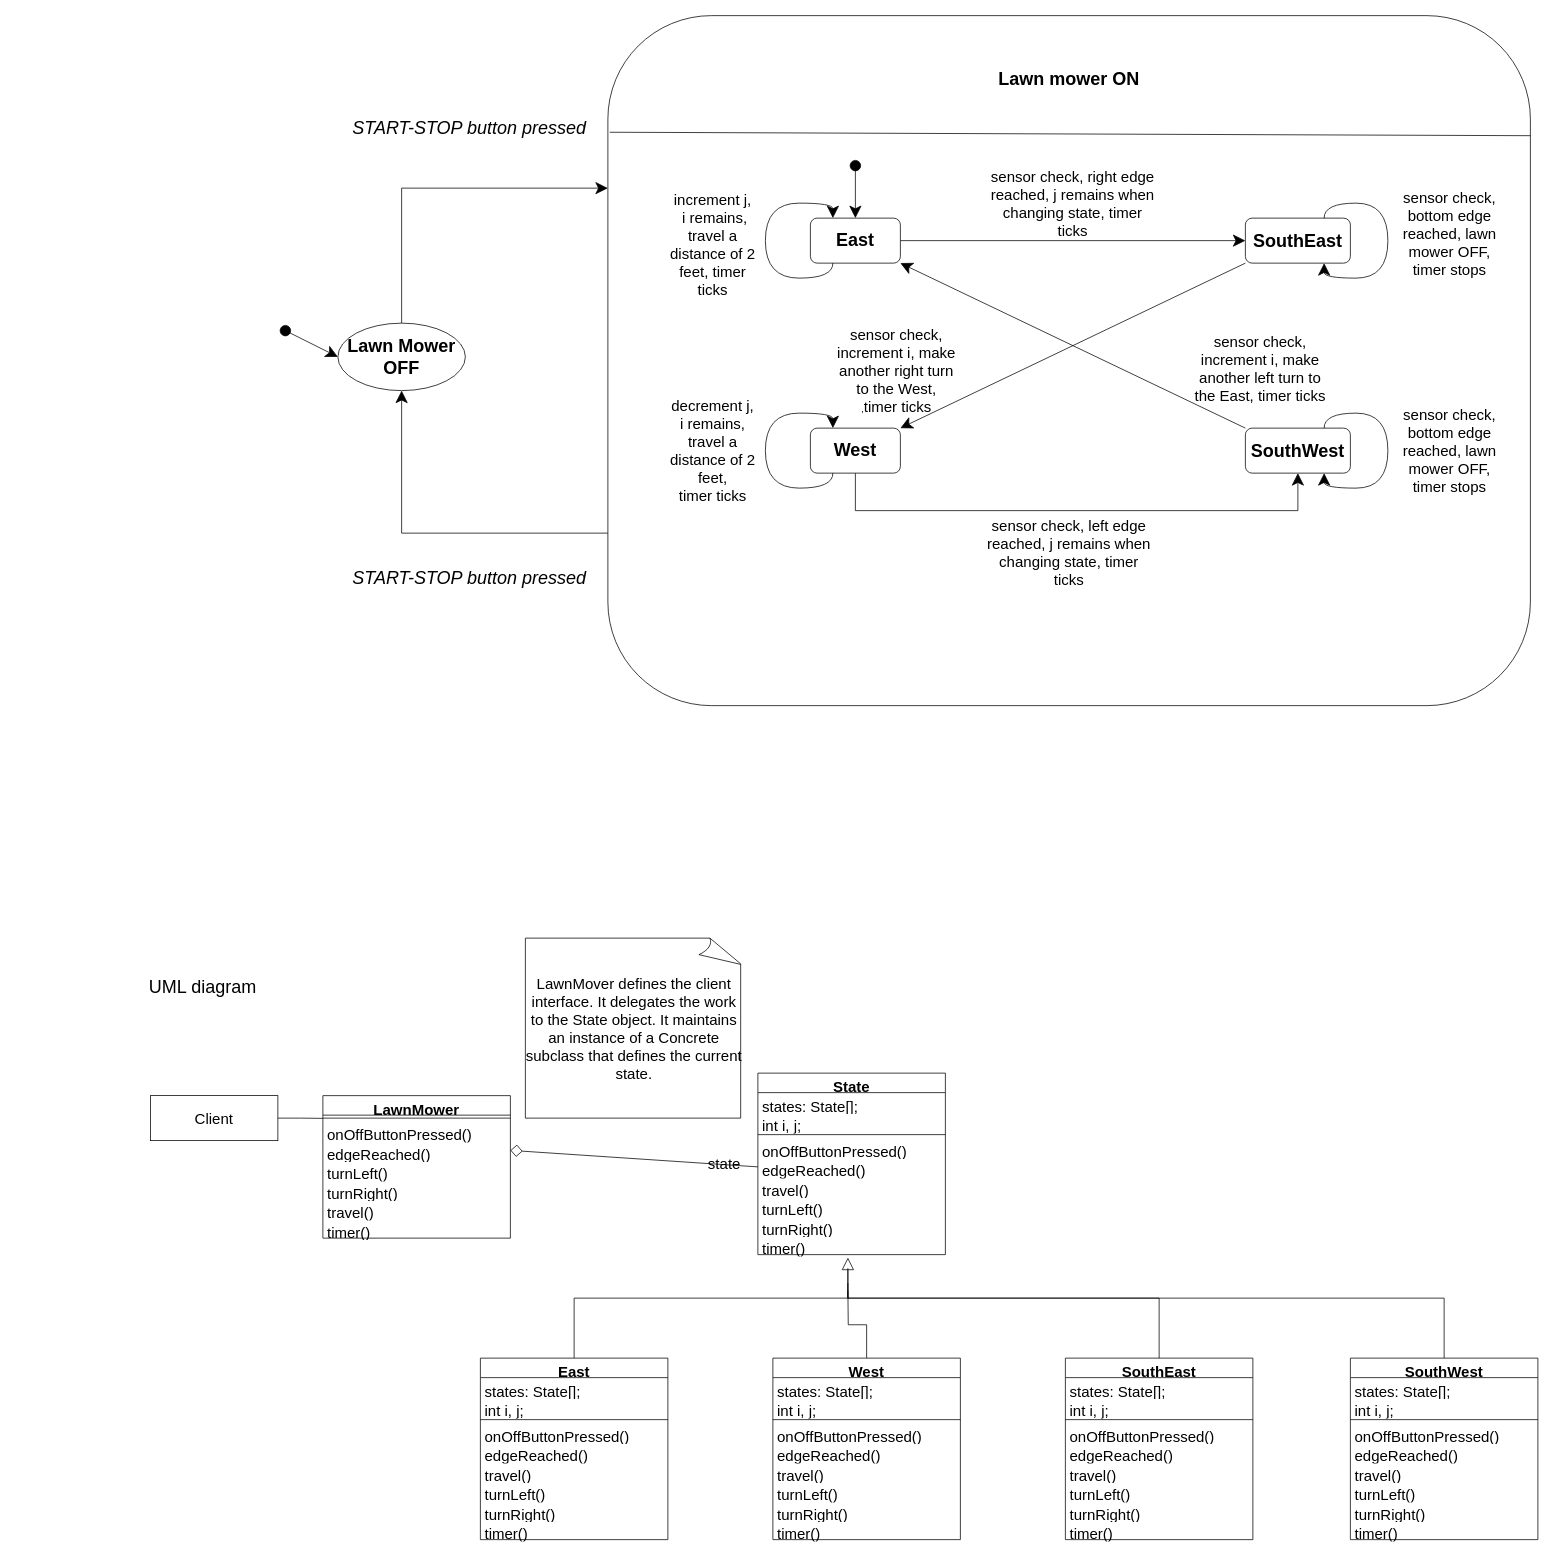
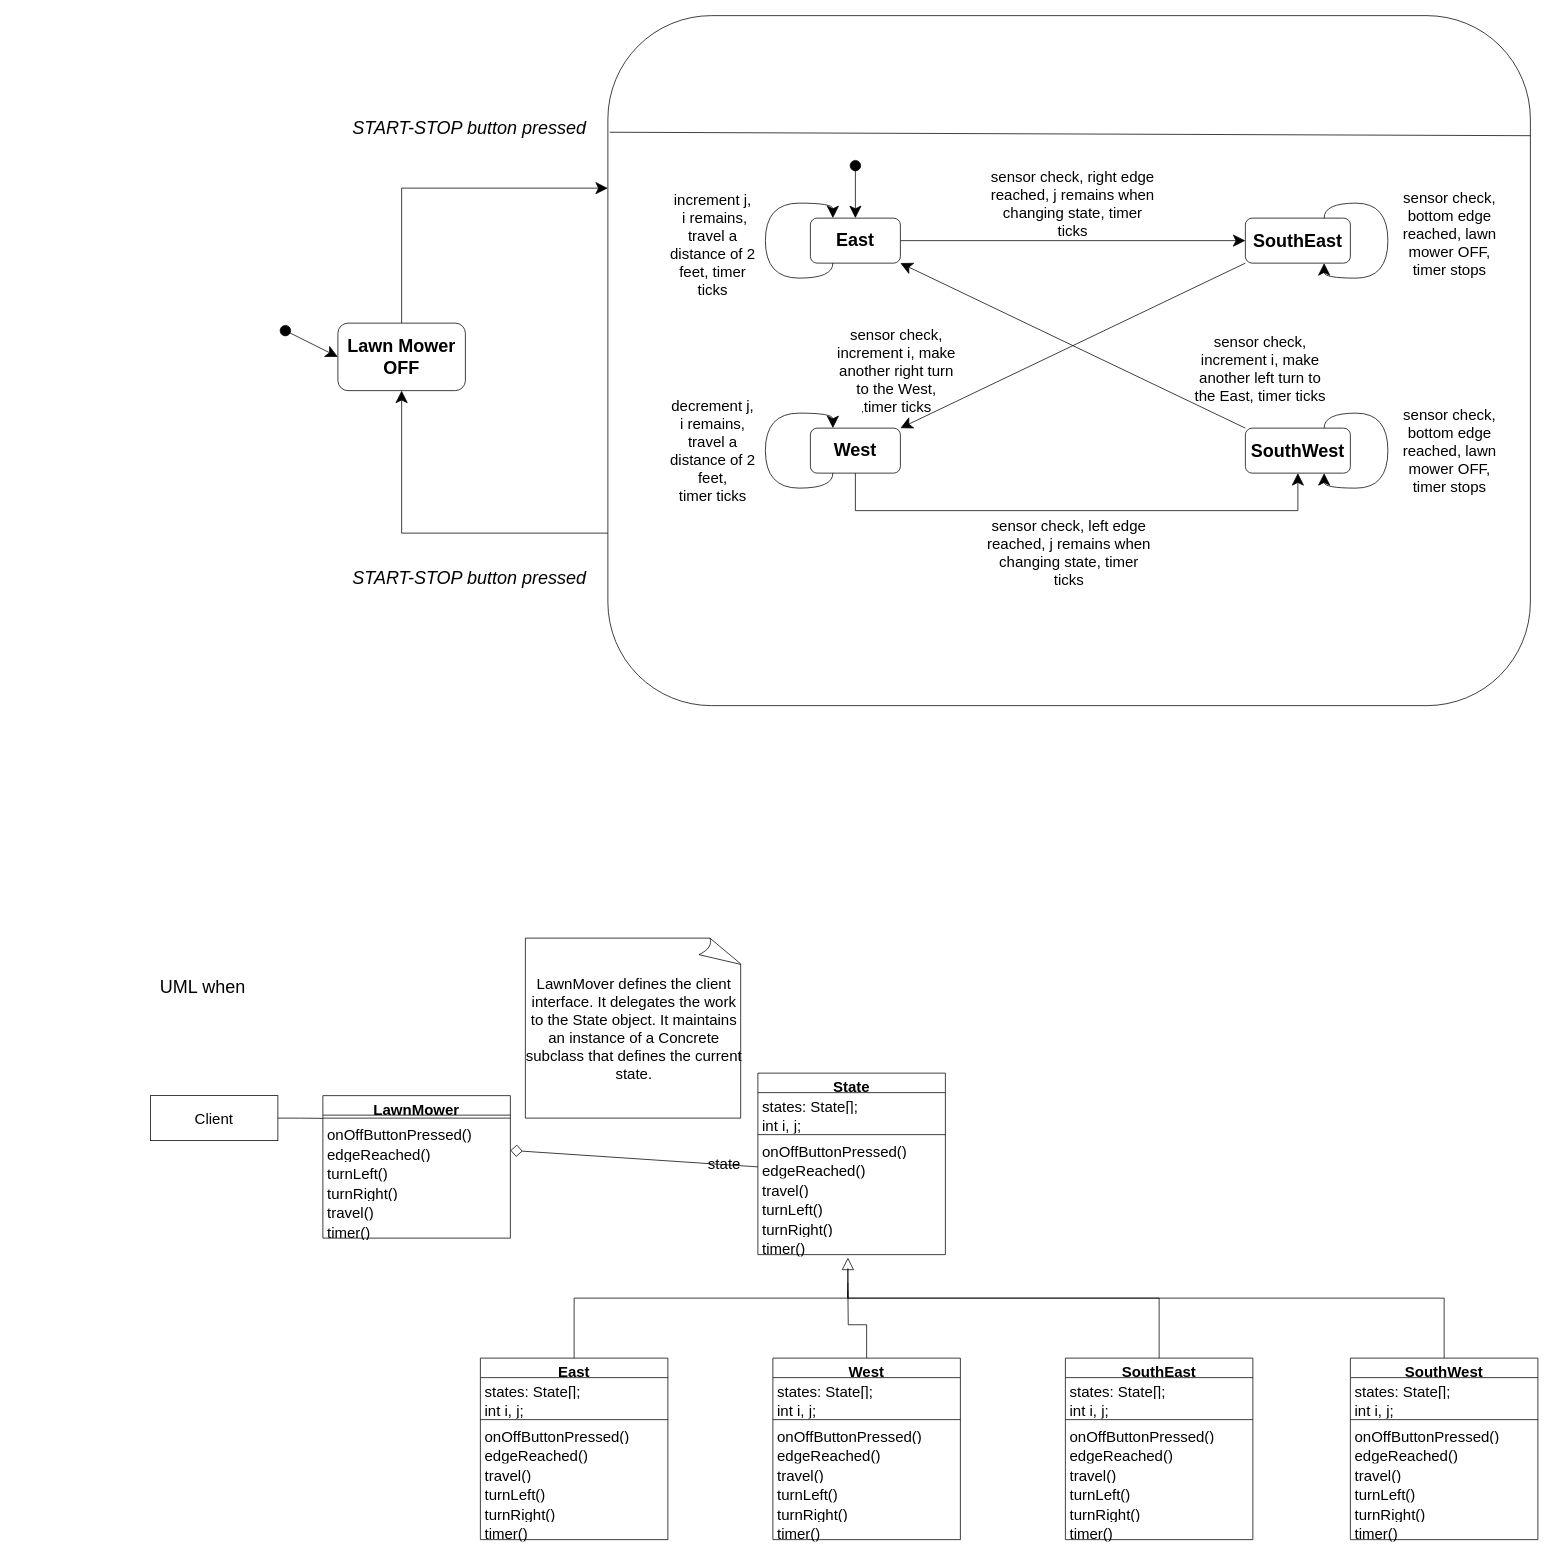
node "Lawn mower ON": removed
node "Lawn Mower OFF": shape ellipse -> rounded rectangle
node "UML diagram": label "UML diagram" -> "UML when"
